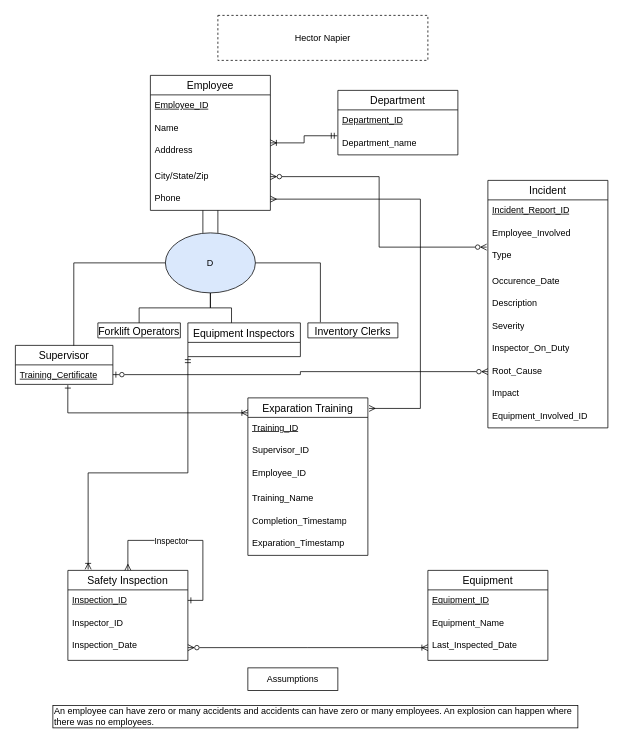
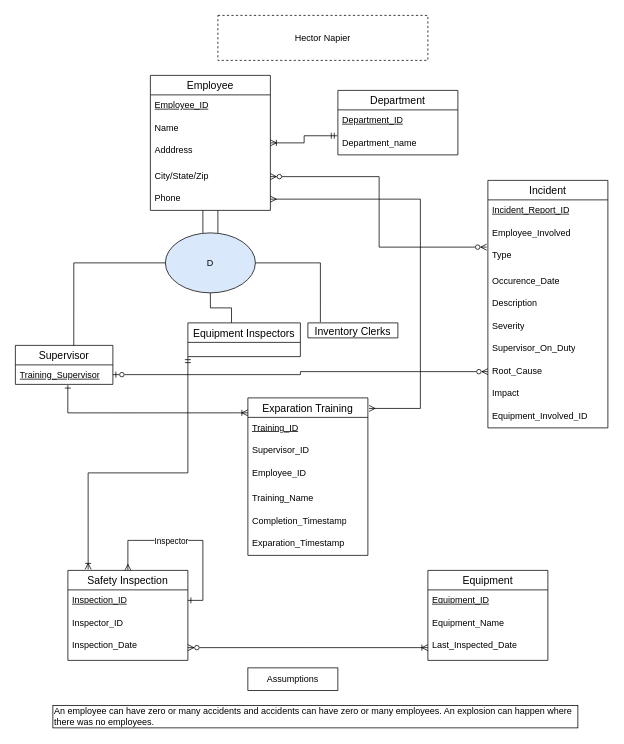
edge "D" -- "Forklift Operators": removed
node "Forklift Operators": removed
node "Inspector_On_Duty": label "Inspector_On_Duty" -> "Supervisor_On_Duty"
node "Training_Certificate": label "Training_Certificate" -> "Training_Supervisor"
